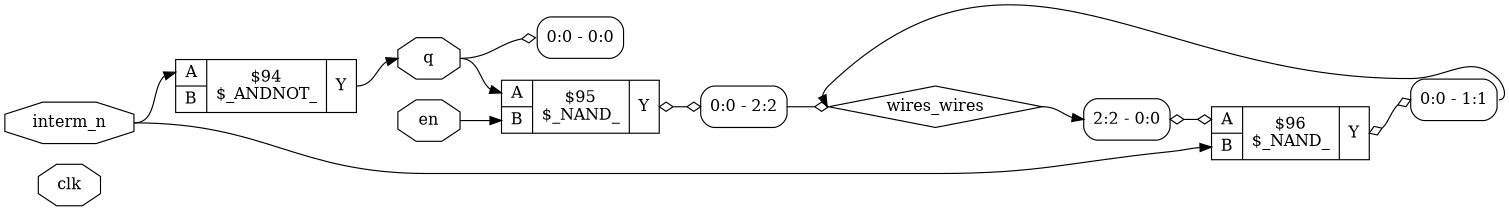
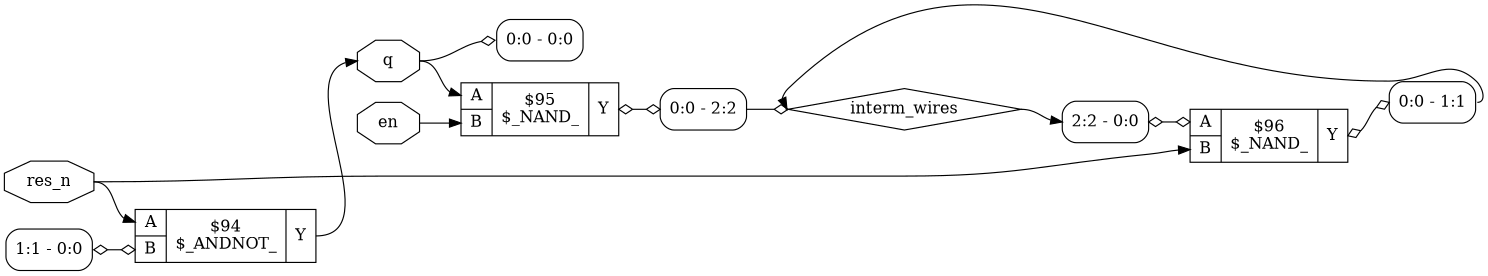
node "wires_wires": label "wires_wires" -> "interm_wires"
node "interm_n": label "interm_n" -> "res_n"
node "clk": removed
node "1:1 - 0:0": added
